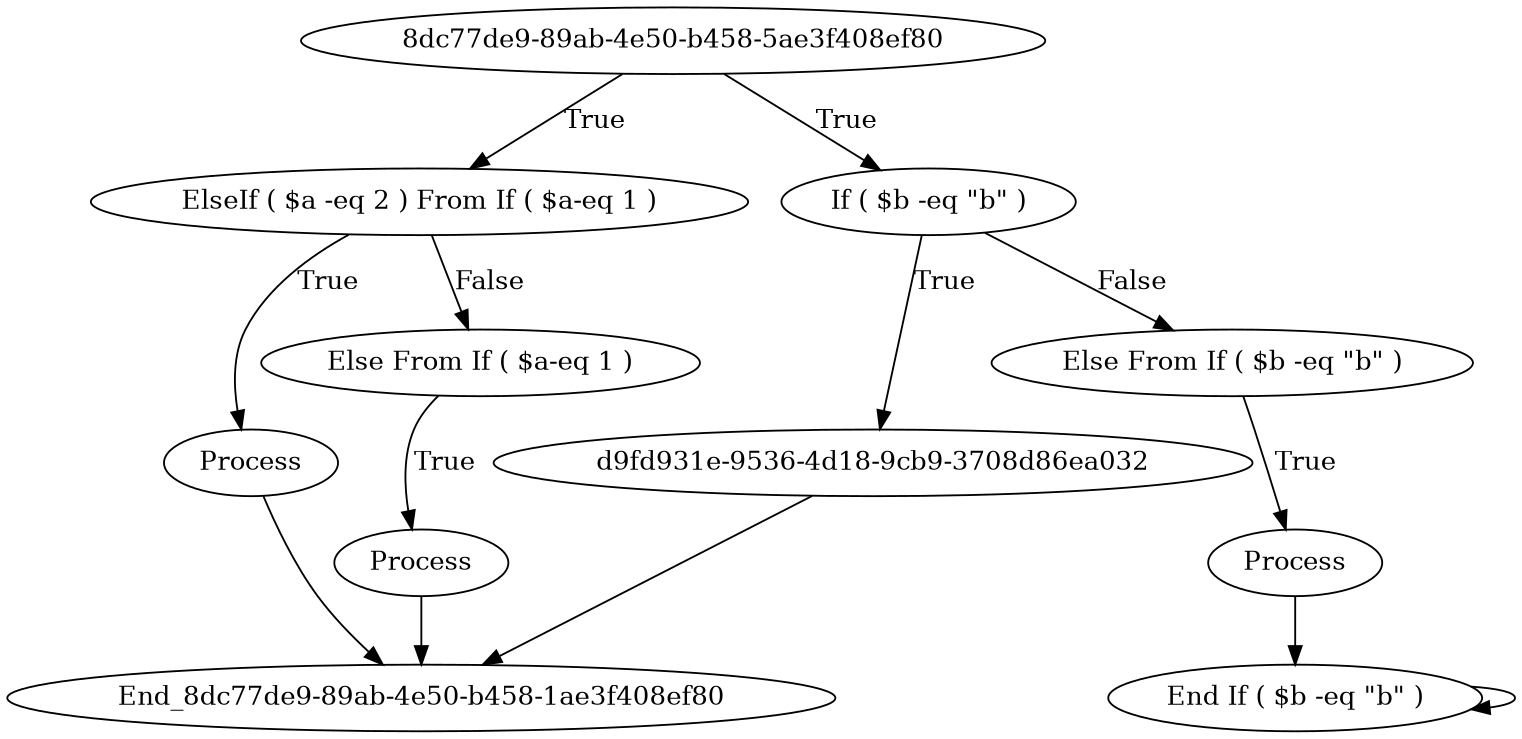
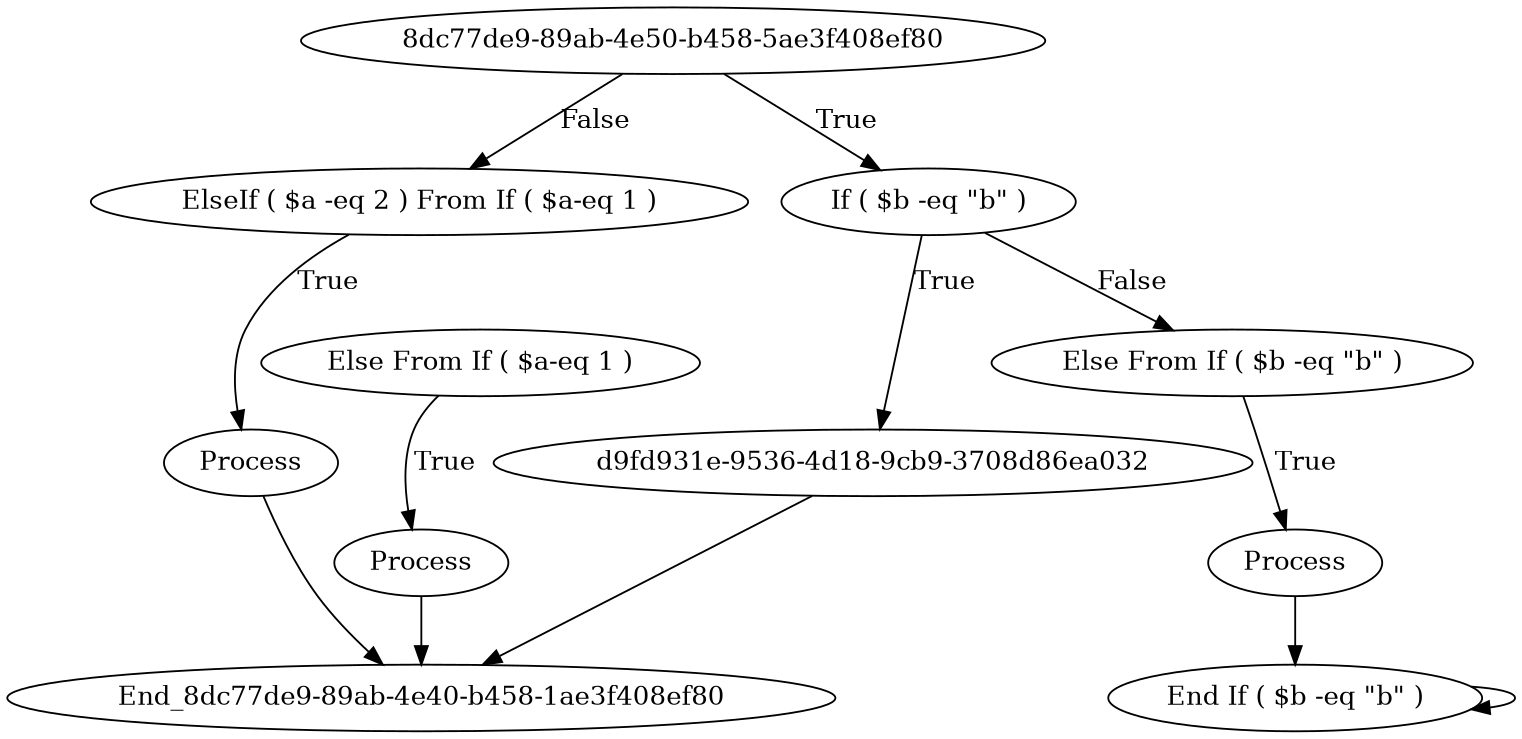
edge "8dc77de9-89ab-4e50-b458-5ae3f408ef80" -> "ElseIf ( $a -eq 2 ) From If ( $a-eq 1 )": label "True" -> "False"
edge "ElseIf ( $a -eq 2 ) From If ( $a-eq 1 )" -> "Else From If ( $a-eq 1 )": removed, label "False"
node "End_8dc77de9-89ab-4e50-b458-1ae3f408ef80": label "End_8dc77de9-89ab-4e50-b458-1ae3f408ef80" -> "End_8dc77de9-89ab-4e40-b458-1ae3f408ef80"
